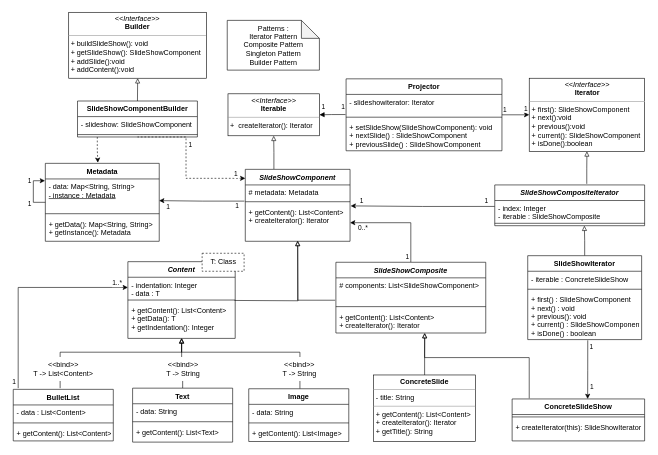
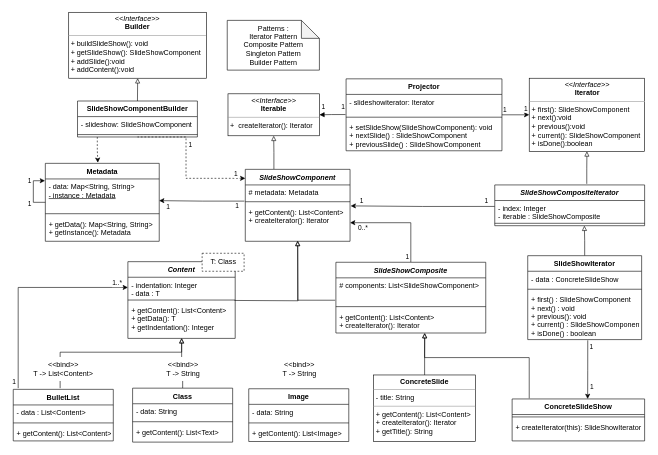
node "- iterable : ConcreteSlideShow": label "- iterable : ConcreteSlideShow" -> "- data : ConcreteSlideShow"
edge "Image" -> "Content": removed
node "Text": label "Text" -> "Class"
